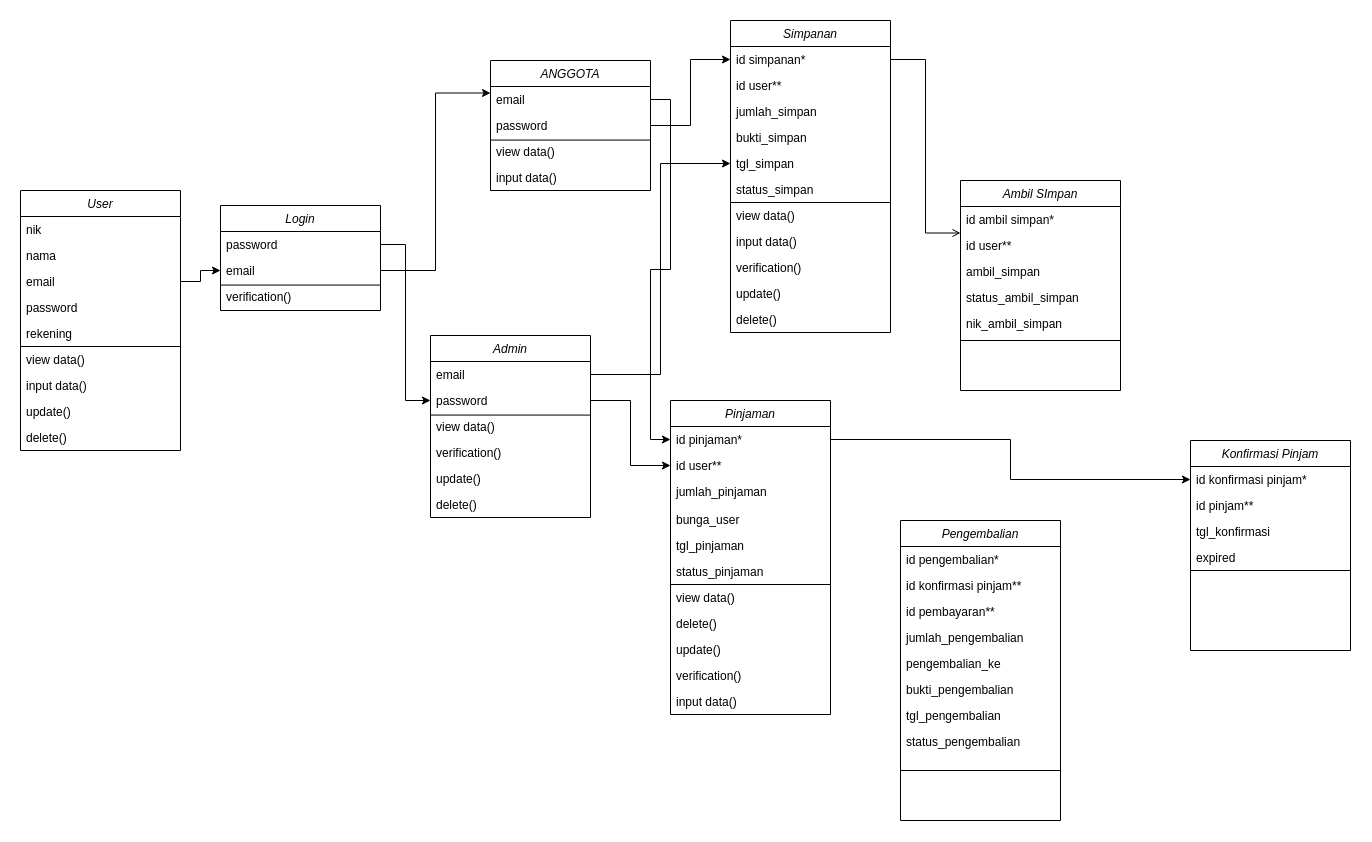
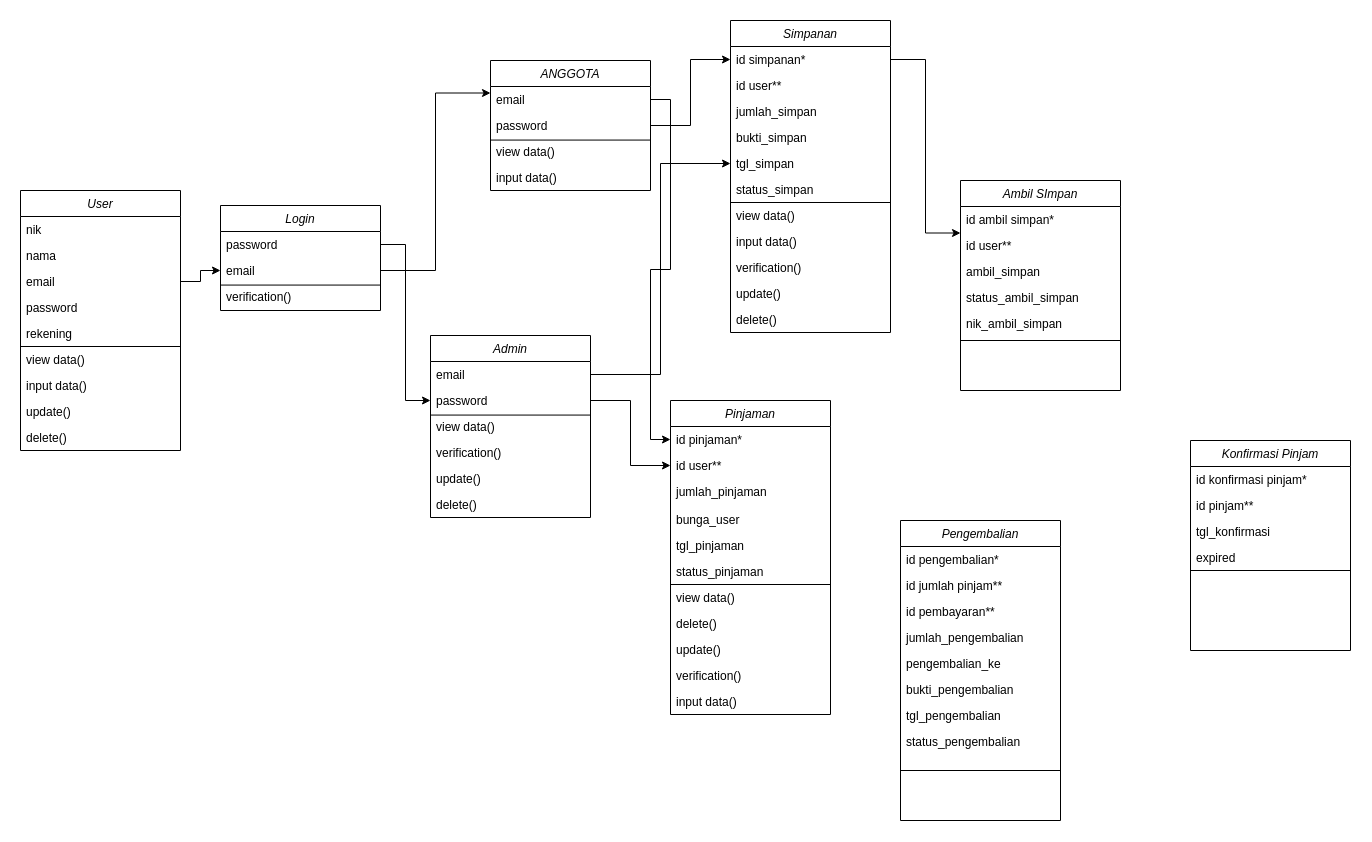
edge "id simpanan*" -> "Ambil SImpan": arrowhead open -> classic
edge "id pinjaman*" -> "id konfirmasi pinjam*": removed
node "id konfirmasi pinjam**": label "id konfirmasi pinjam**" -> "id jumlah pinjam**"
